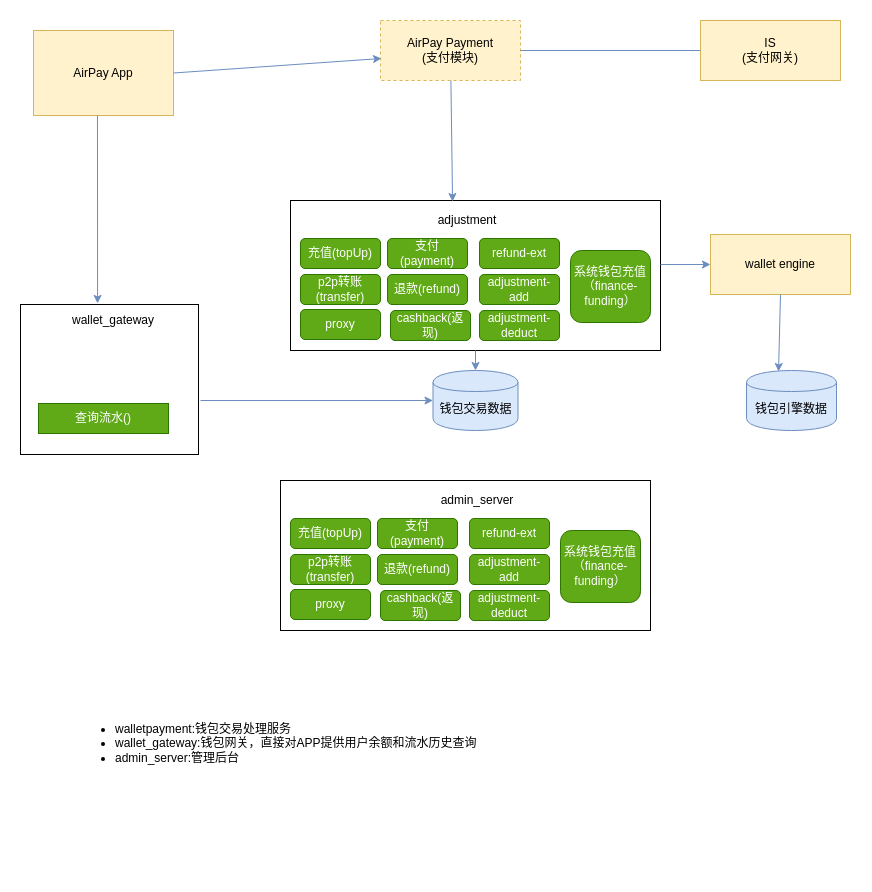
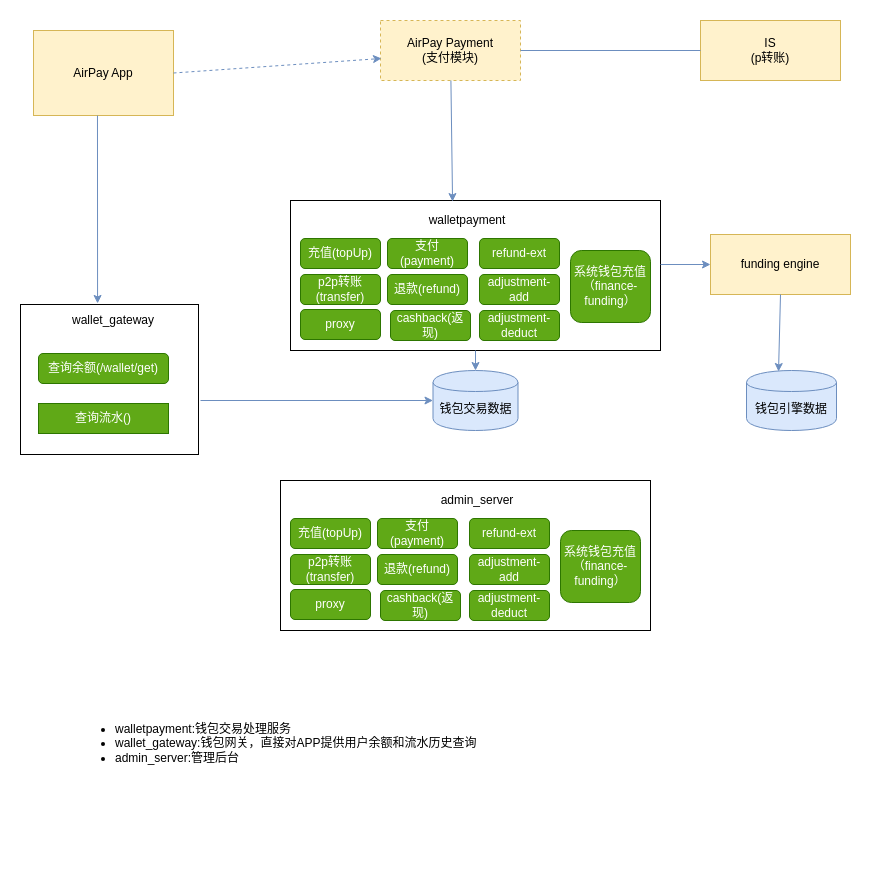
node "IS (支付网关)": label "IS (支付网关)" -> "IS (p转账)"
edge "AirPay App" -> "AirPay Payment (支付模块)": style solid -> dashed
node "adjustment": label "adjustment" -> "walletpayment"
node "wallet engine": label "wallet engine" -> "funding engine"
node "查询余额(/wallet/get)": added
